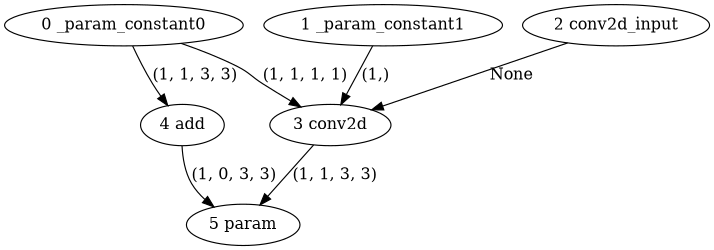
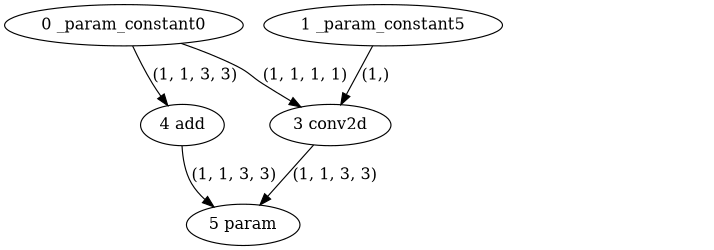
node "1 _param_constant1": label "1 _param_constant1" -> "1 _param_constant5"
node "2 conv2d_input": removed
edge "4 add" -> "5 param": label "(1, 0, 3, 3)" -> "(1, 1, 3, 3)"
